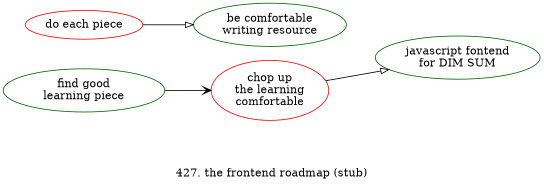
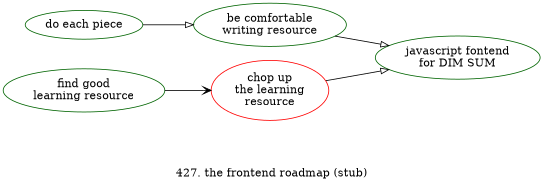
node "do each piece": color red -> darkgreen
edge "be comfortable writing resource" -> "javascript fontend for DIM SUM": added
node "find good learning piece": label "find good learning piece" -> "find good learning resource"
node "chop up the learning comfortable": label "chop up the learning comfortable" -> "chop up the learning resource"
